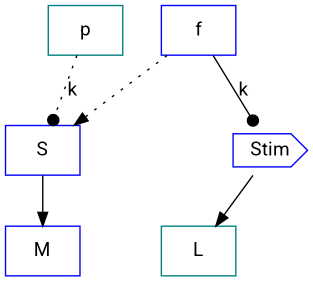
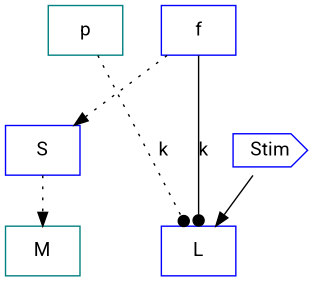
edge "p" -> "S": now "p" -> "L"
edge "f" -> "Stim": now "f" -> "L"
edge "S" -> "M": style solid -> dotted
node "M": color blue -> teal
node "L": color teal -> blue
